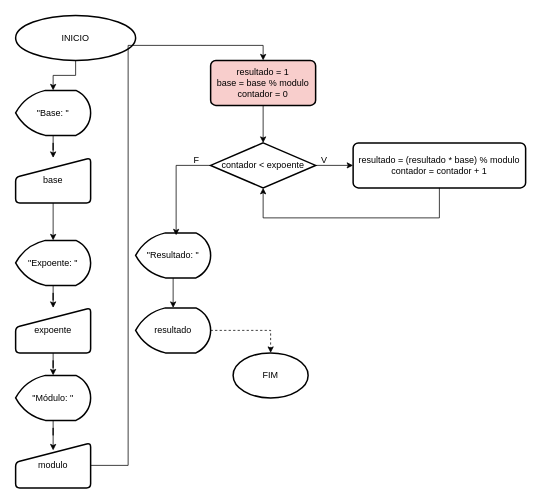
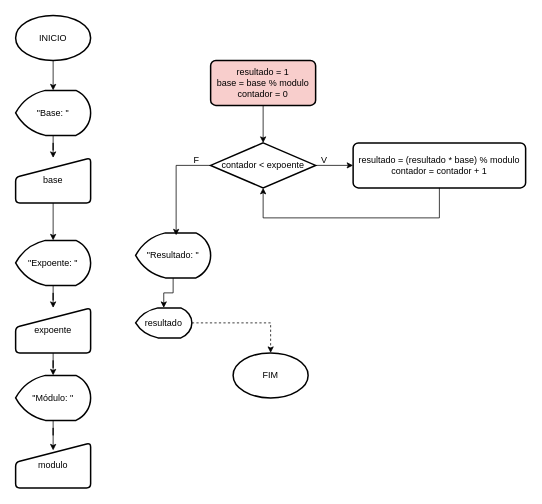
node "INICIO": size 120x45 -> 75x45
edge "modulo" -> "resultado = 1 base = base % modulo contador = 0": removed
node "resultado": size 75x45 -> 56x30
